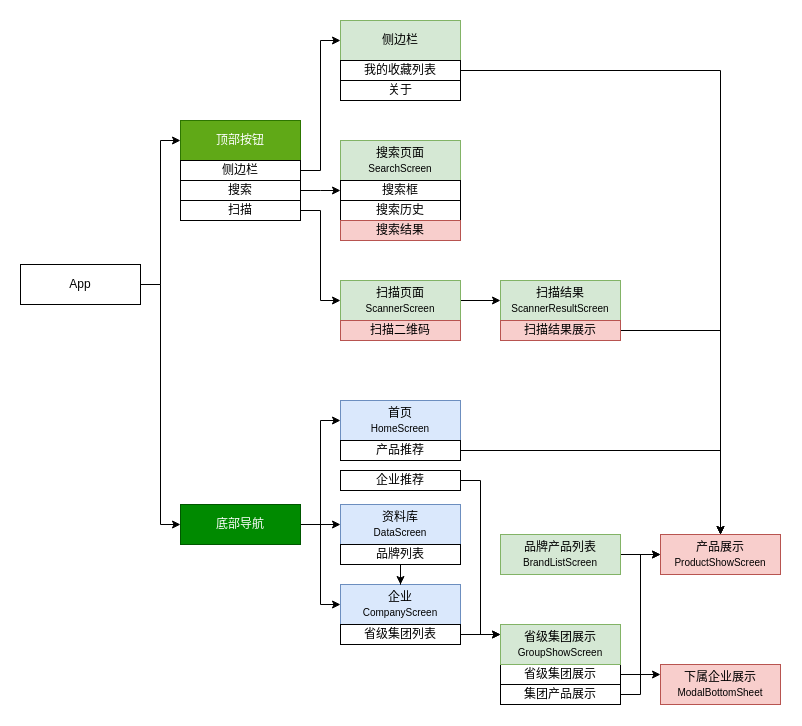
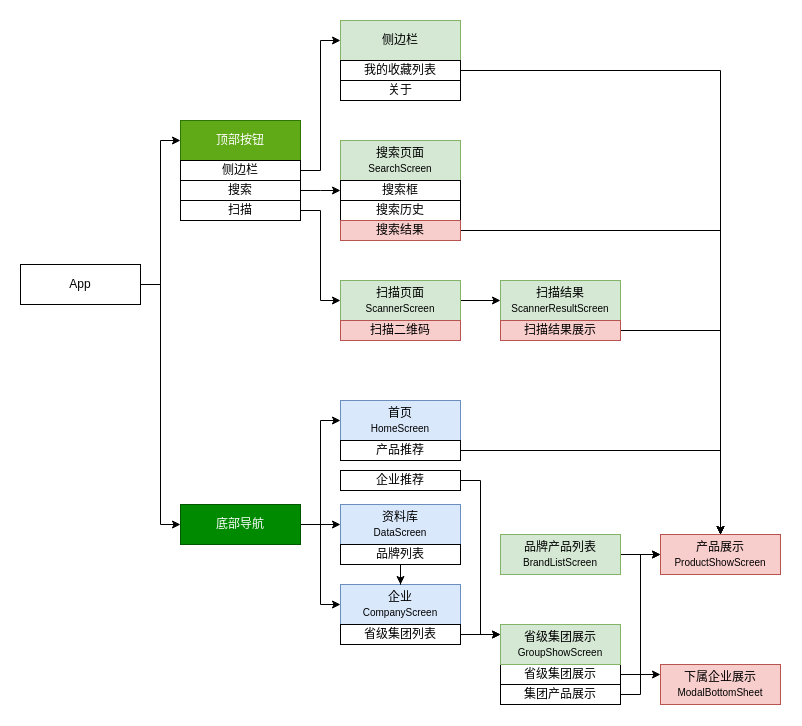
edge "搜索结果" -> "产品展示 ProductShowScreen": added
